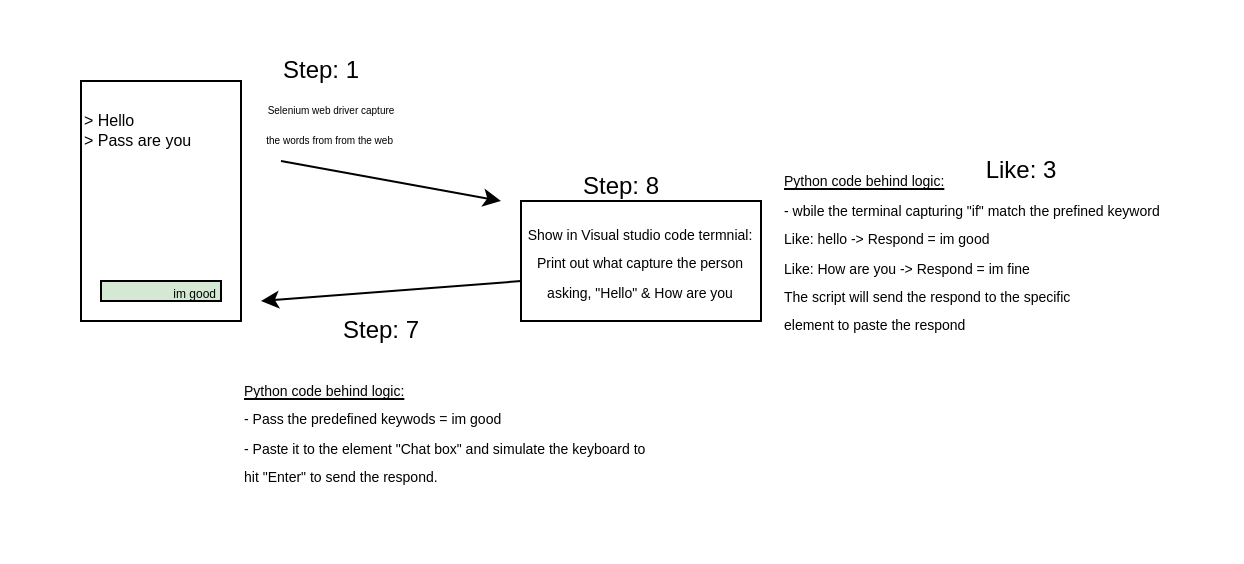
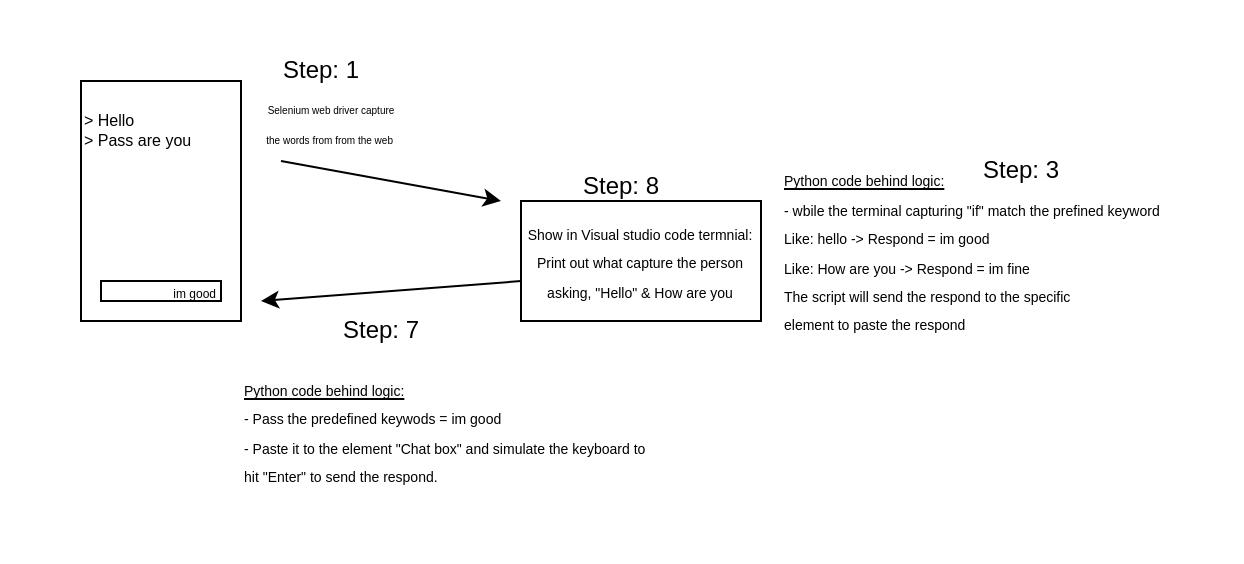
node "Like: 3": label "Like: 3" -> "Step: 3"
node "im good": fillcolor #d5e8d4 -> #ffffff
